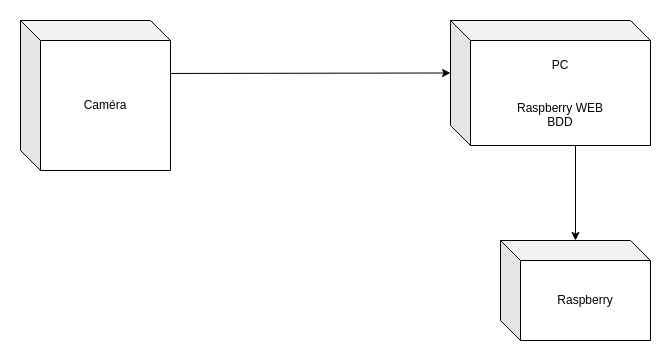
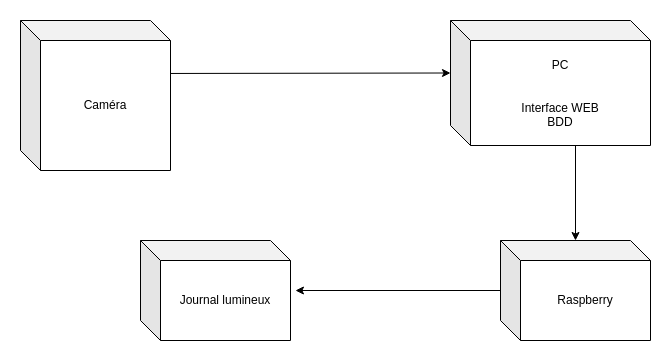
node "PC Raspberry WEB BDD": label "PC Raspberry WEB BDD" -> "PC Interface WEB BDD"
node "Journal lumineux": added
edge "Raspberry" -> "Journal lumineux": added
